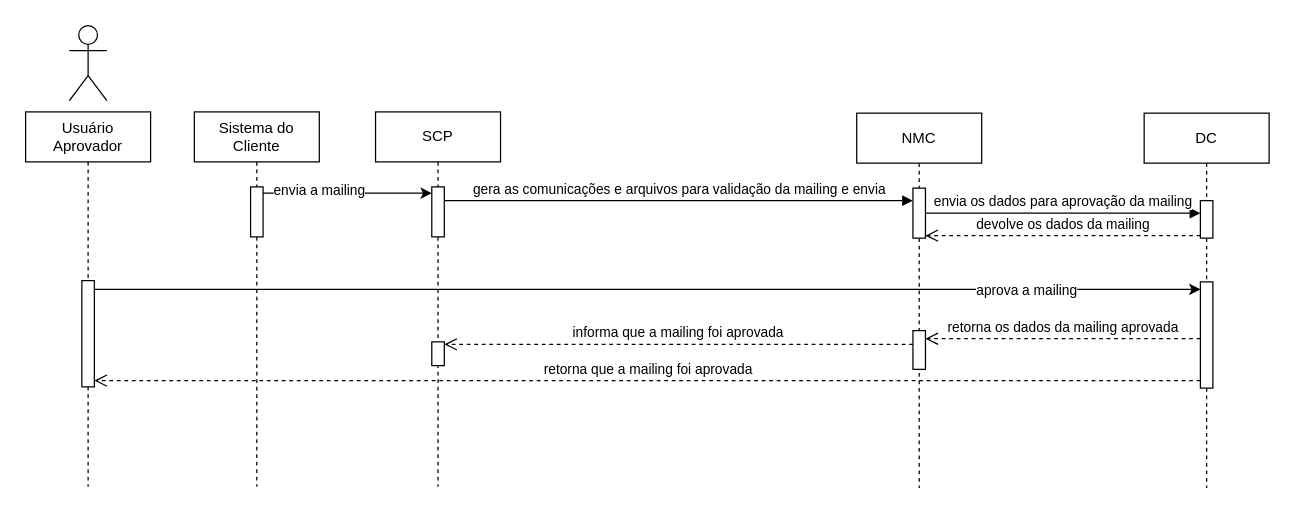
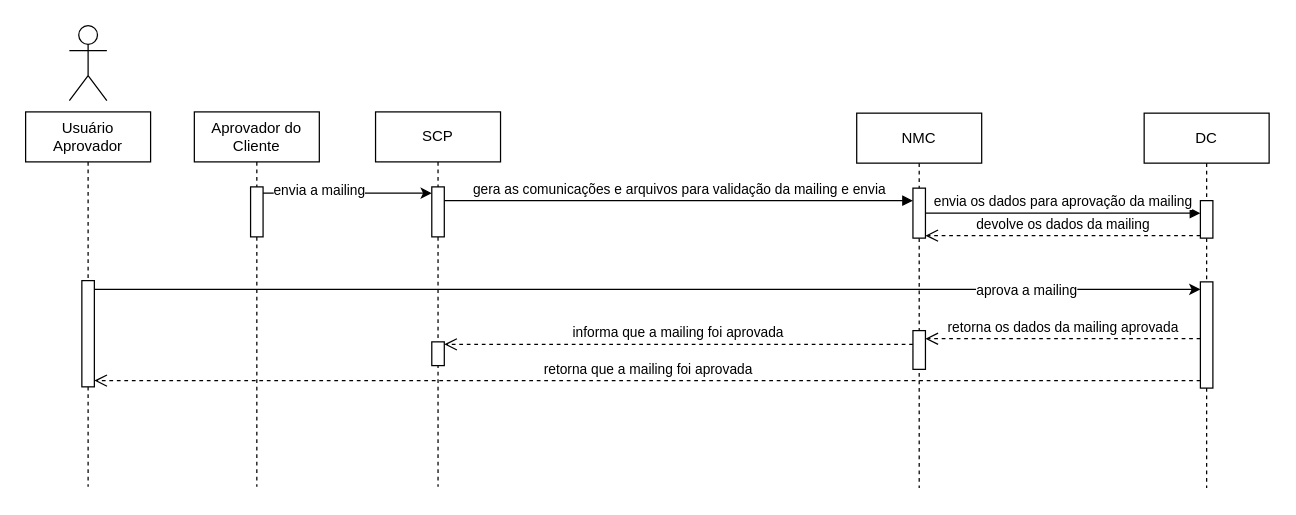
node "Sistema do Cliente": label "Sistema do Cliente" -> "Aprovador do Cliente"
